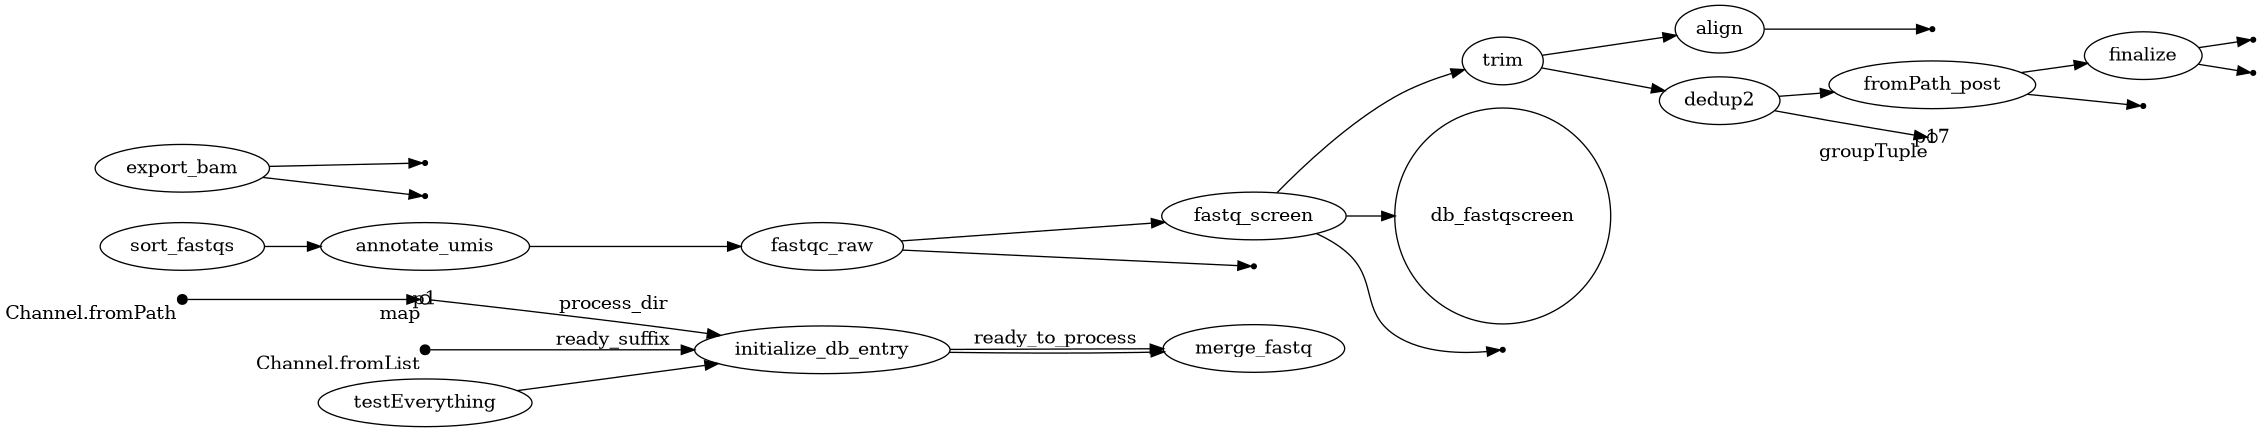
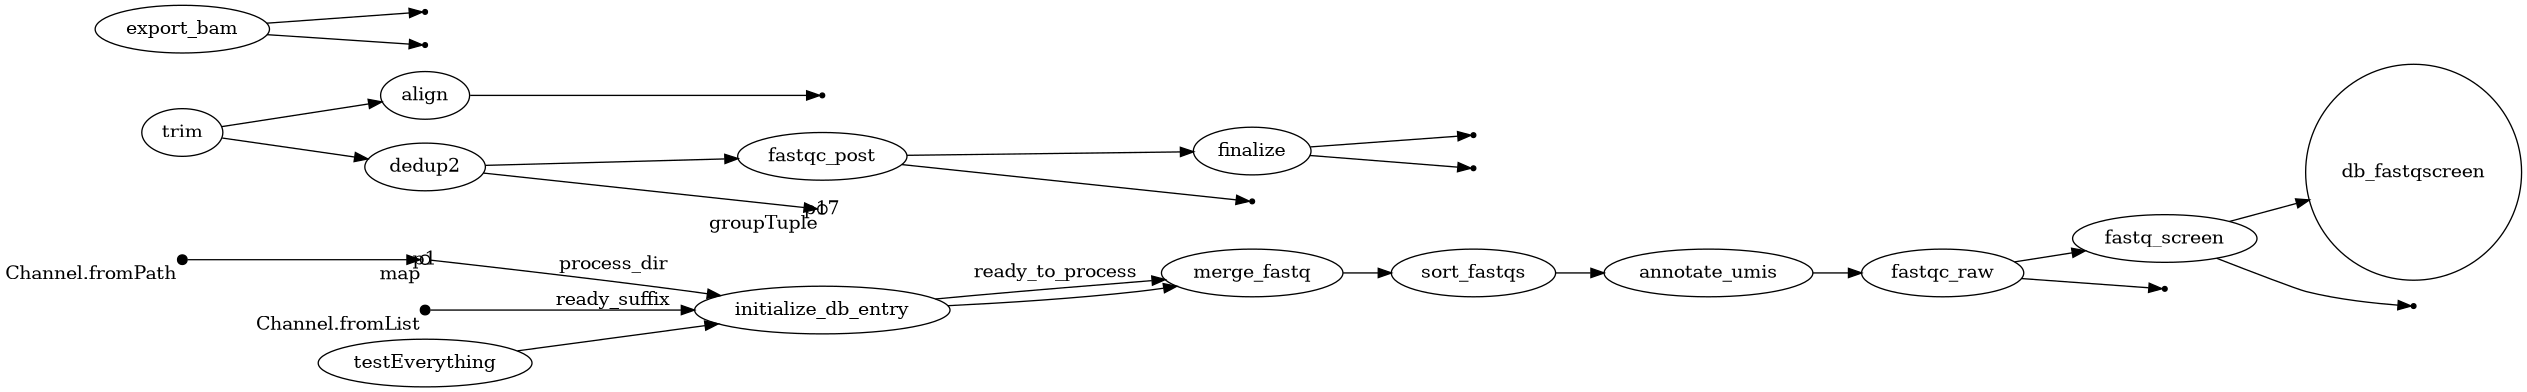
node "fromPath_post": label "fromPath_post" -> "fastqc_post"
edge "fastq_screen" -> "trim": removed
edge "merge_fastq" -> "sort_fastqs": added
